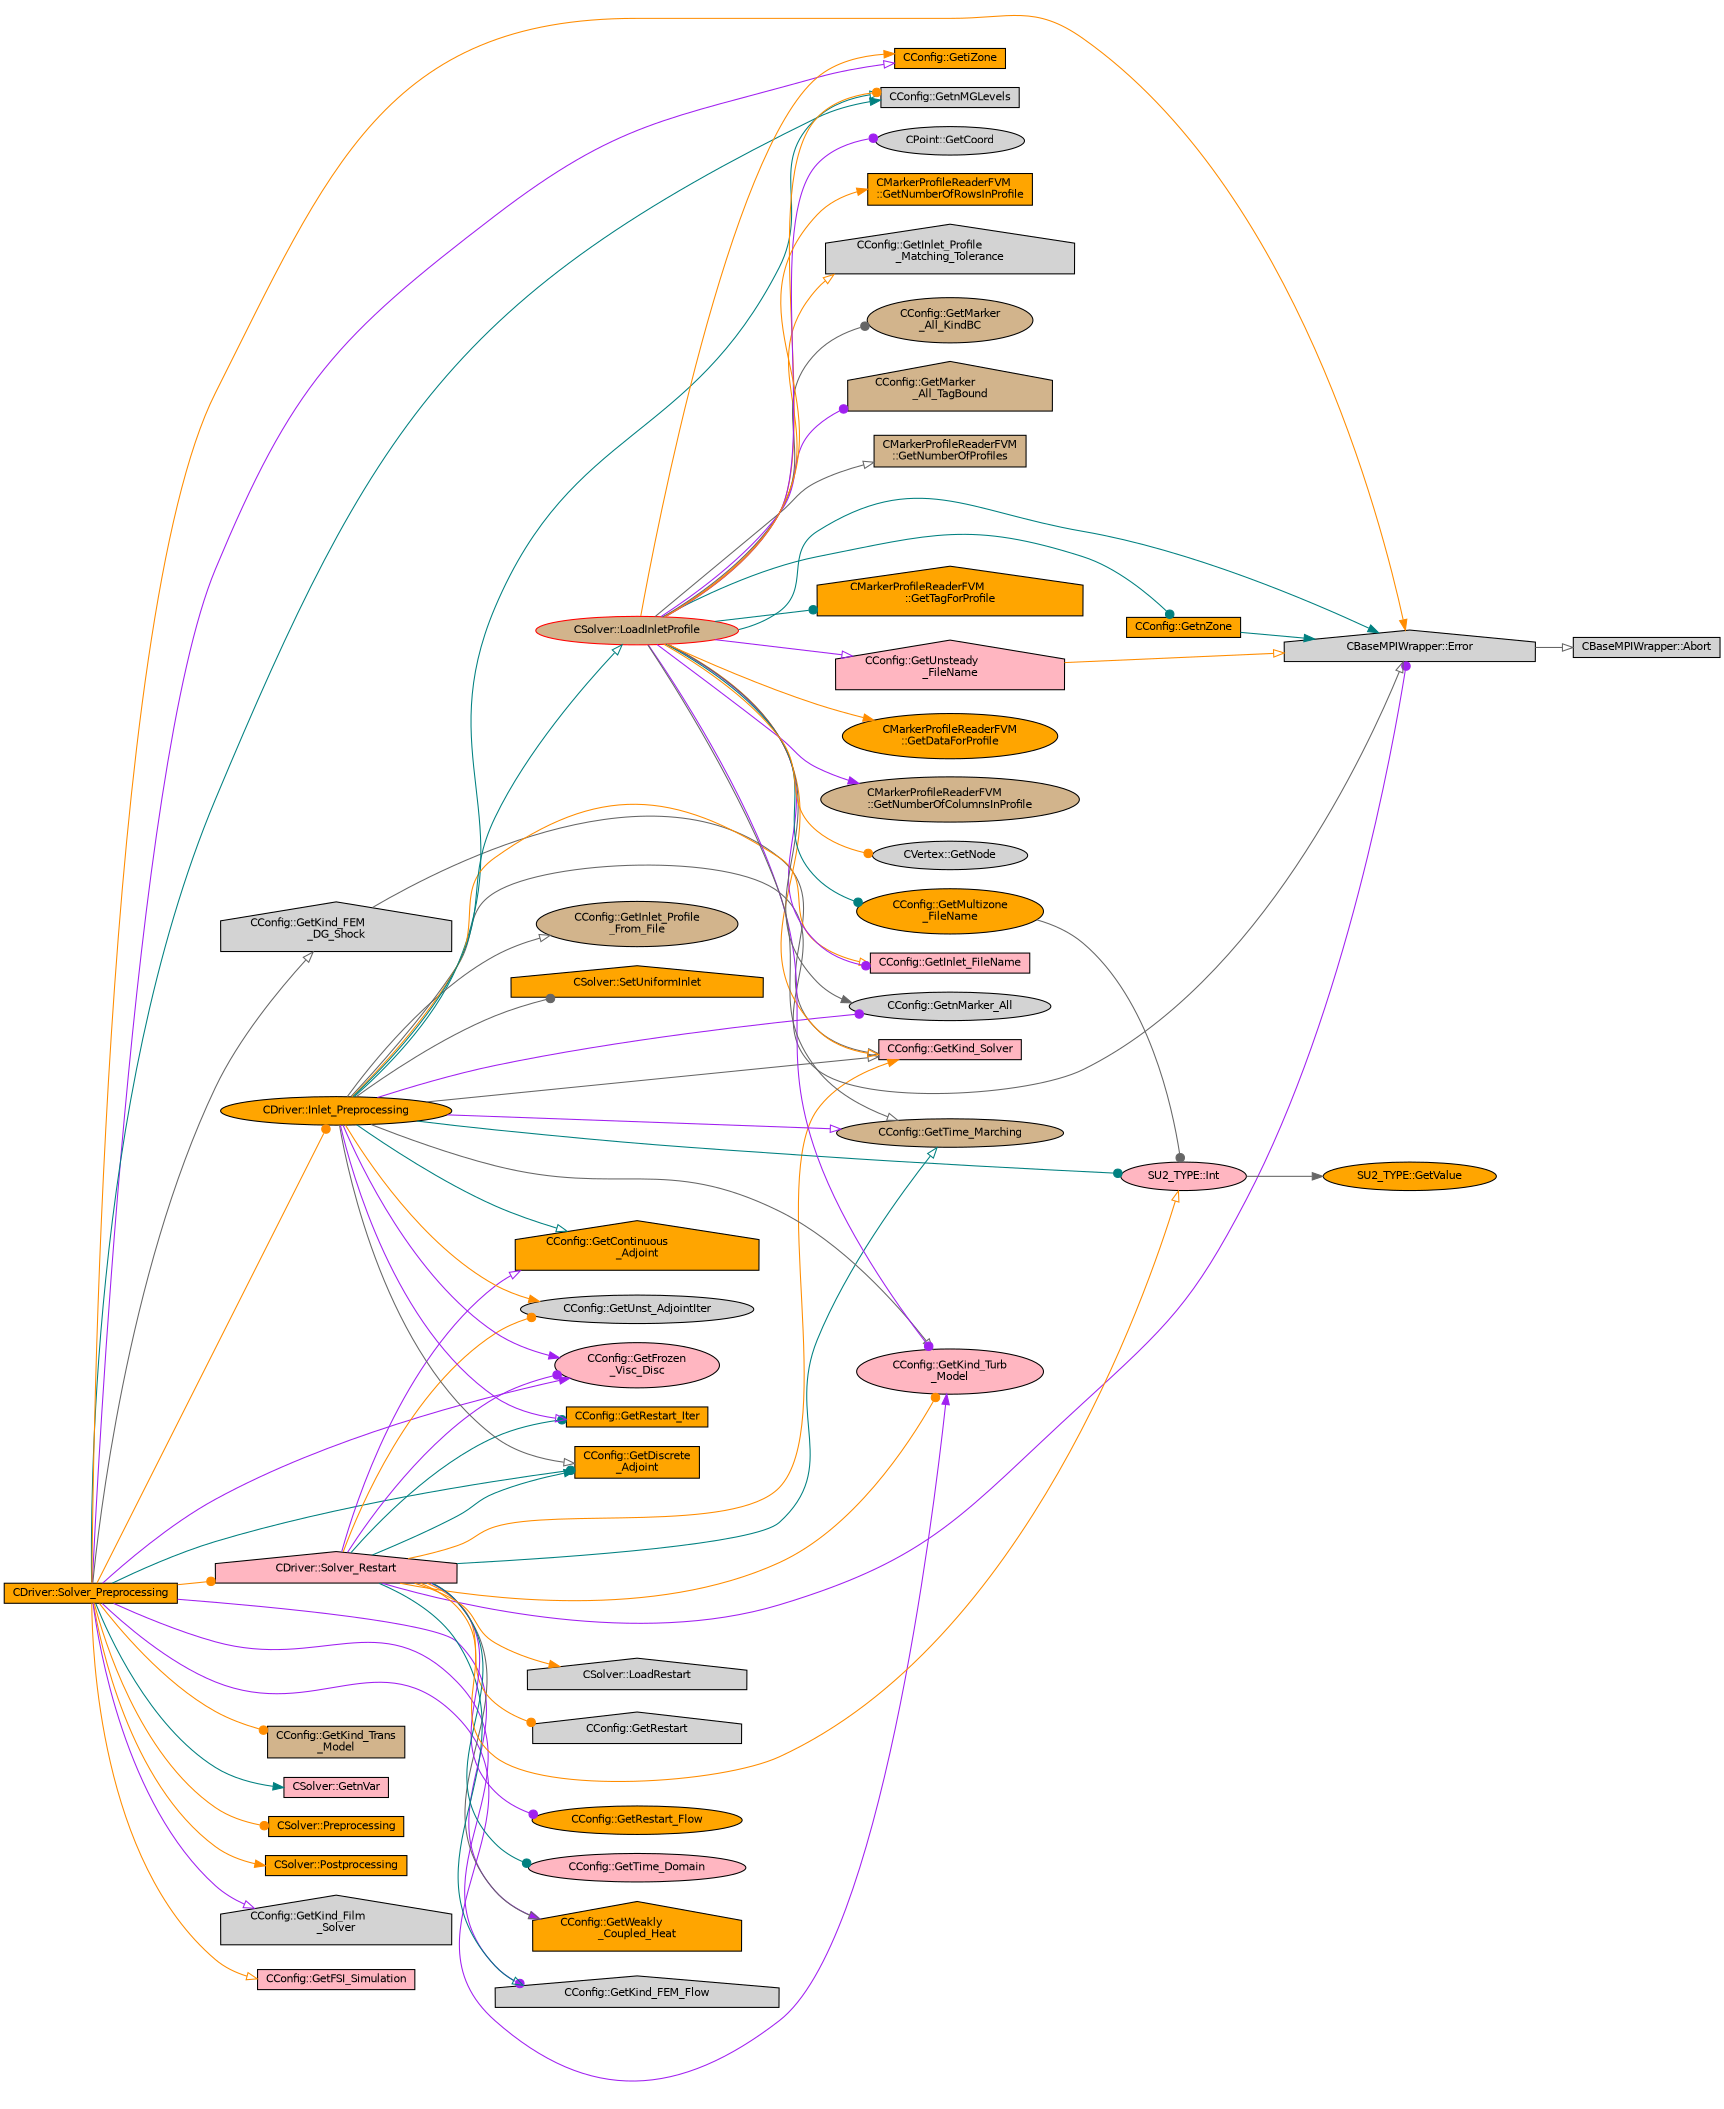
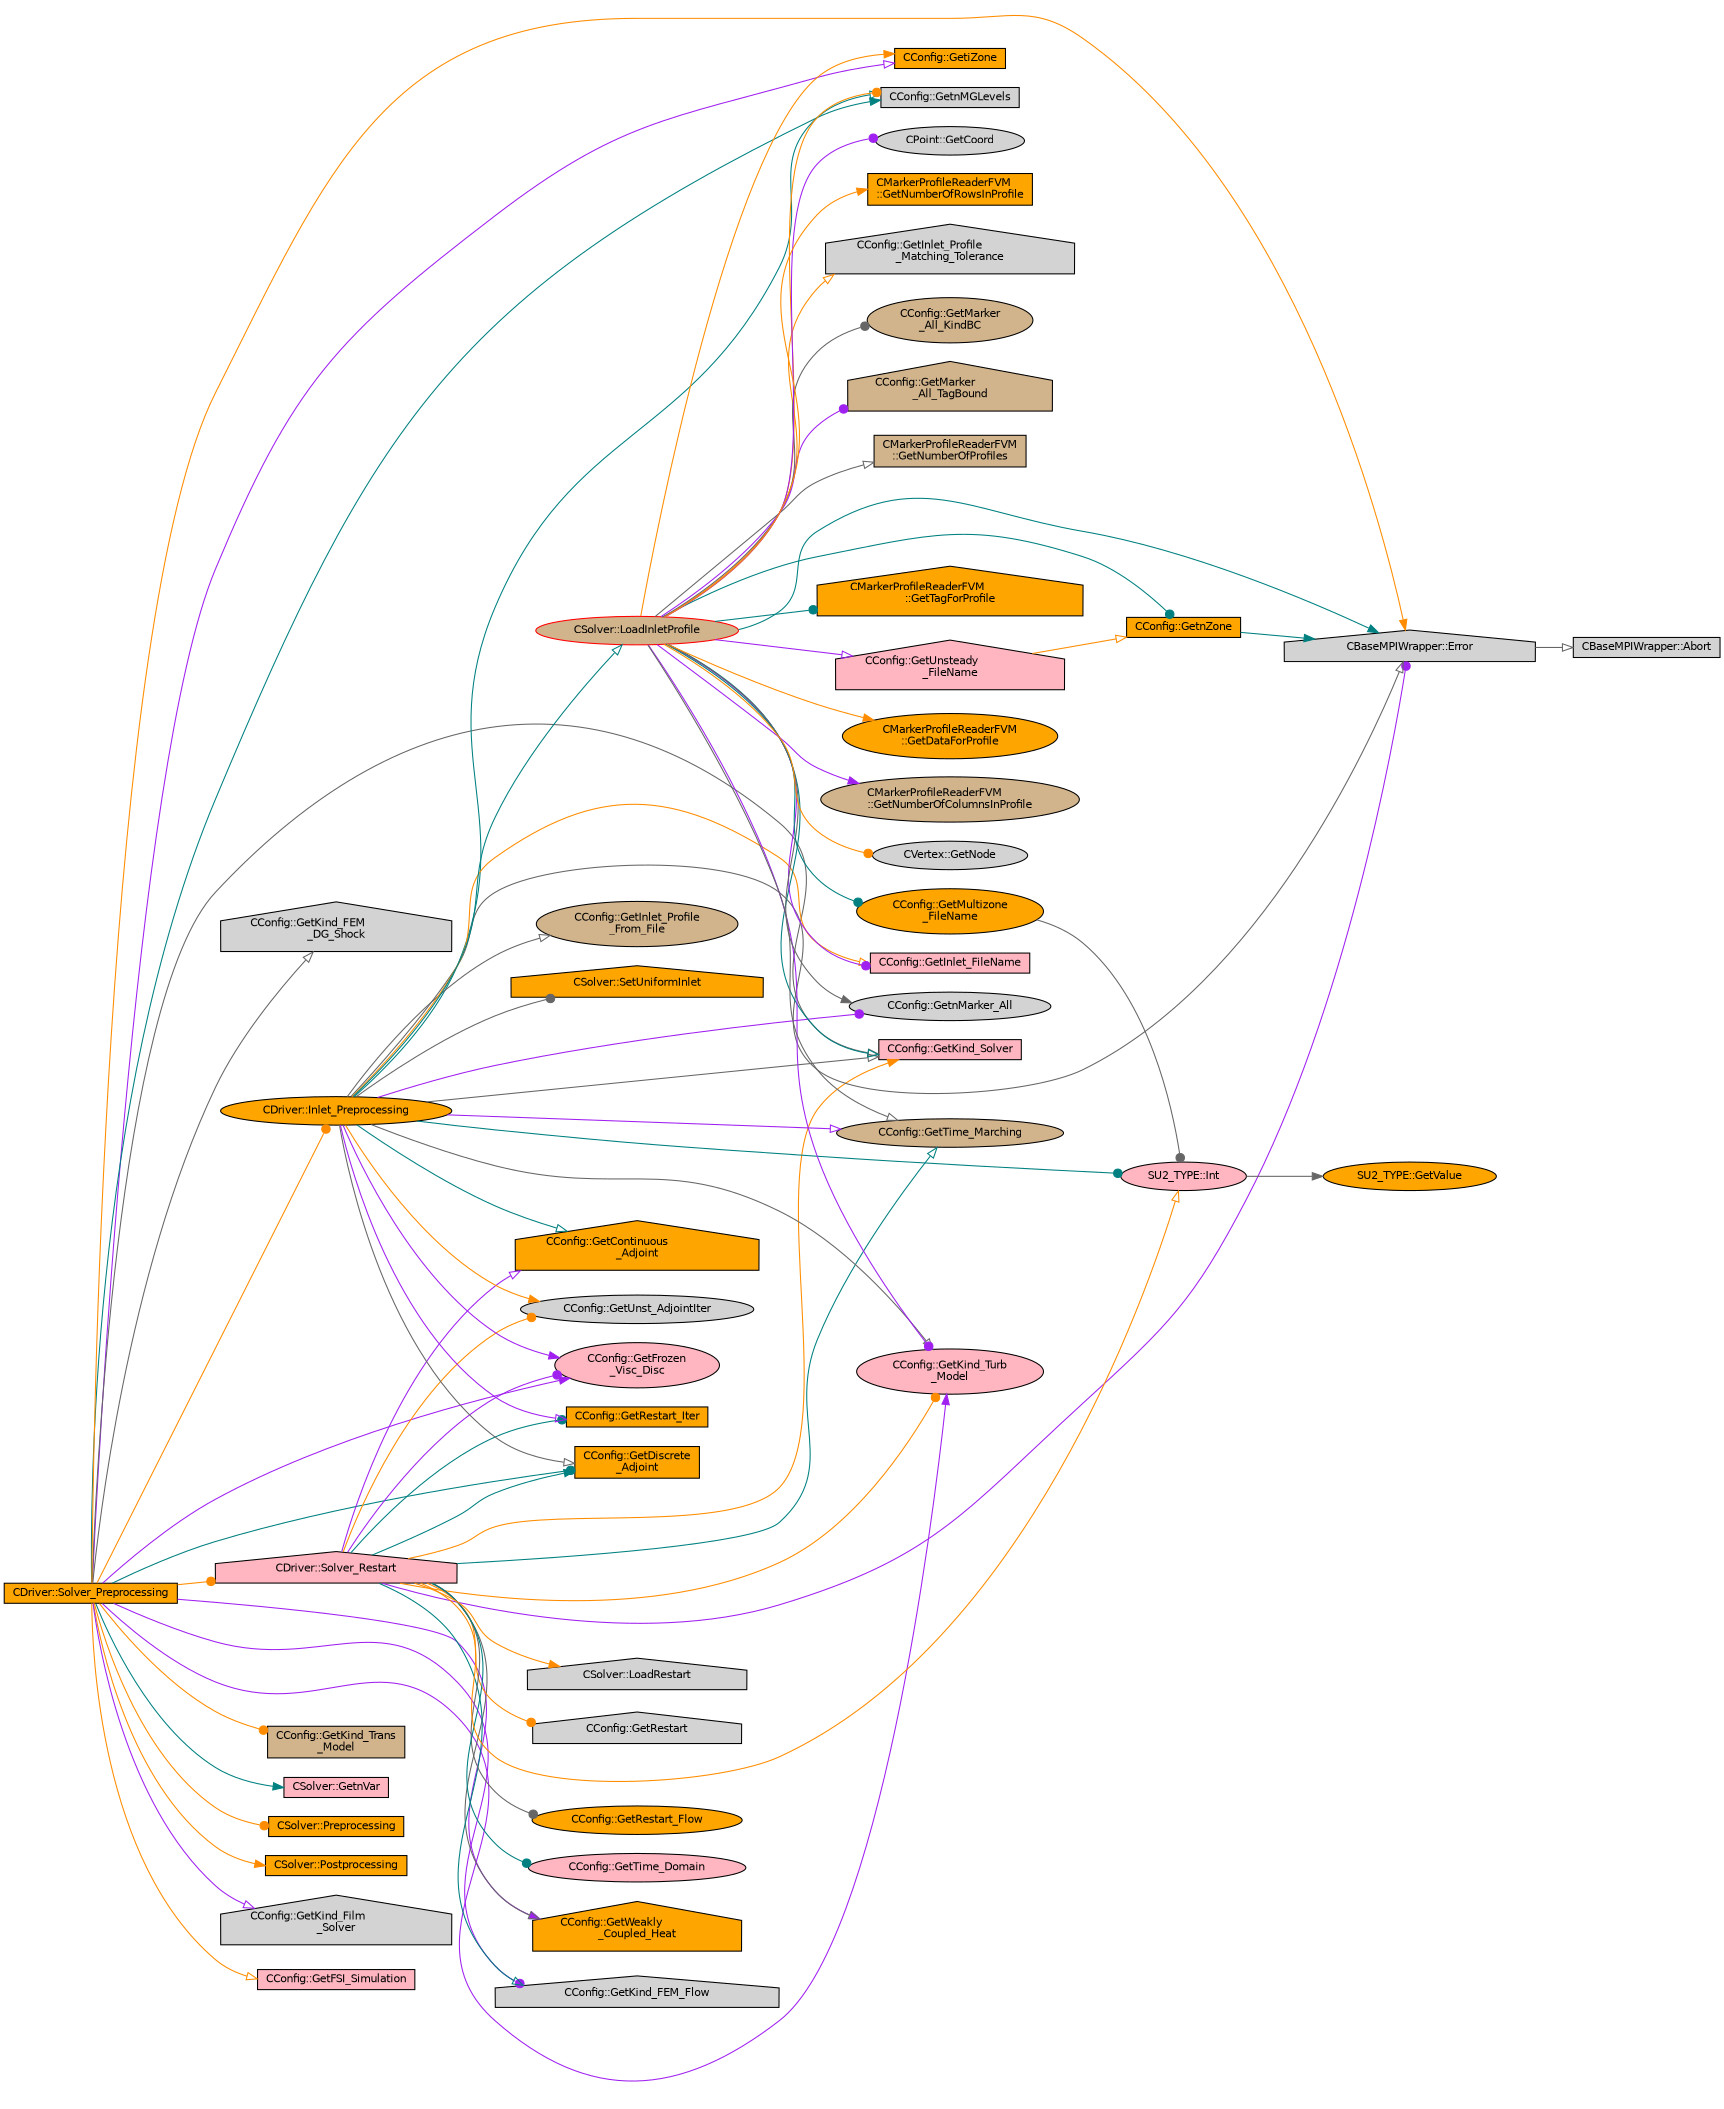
edge "CConfig::GetUnsteady _FileName" -> "CBaseMPIWrapper::Error": now "CConfig::GetUnsteady _FileName" -> "CConfig::GetnZone"
edge "CConfig::GetKind_FEM _DG_Shock" -> "CConfig::GetKind_Solver": now "CDriver::Solver_Preprocessing" -> "CConfig::GetKind_Solver"
edge "CSolver::LoadInletProfile" -> "CConfig::GetKind_Solver": color darkorange -> teal
edge "CDriver::Solver_Restart" -> "CConfig::GetRestart_Flow": color purple -> gray40
